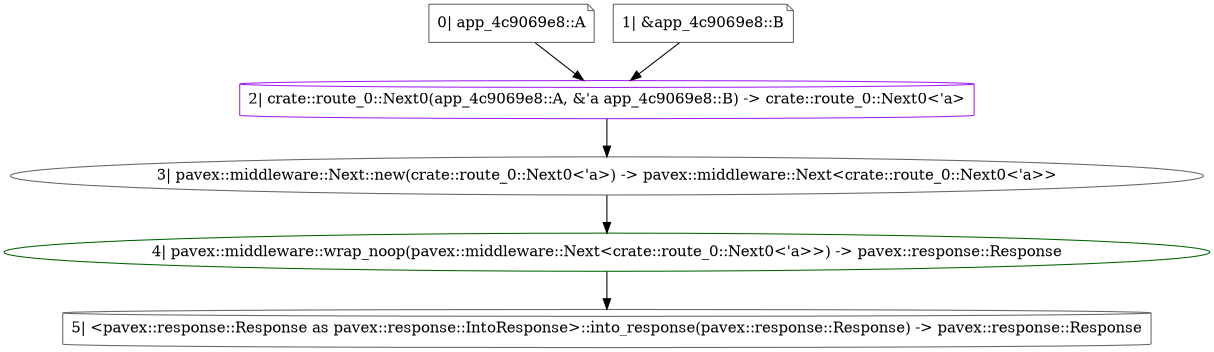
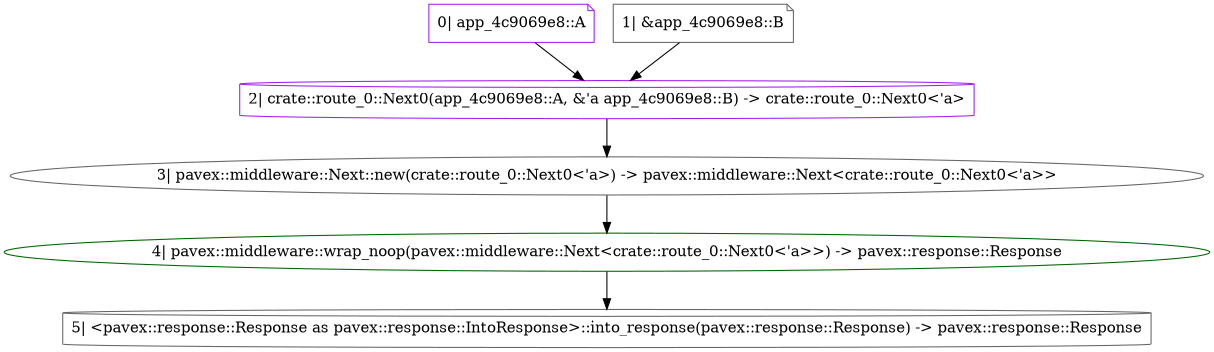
node "0| app_4c9069e8::A": color gray40 -> purple
